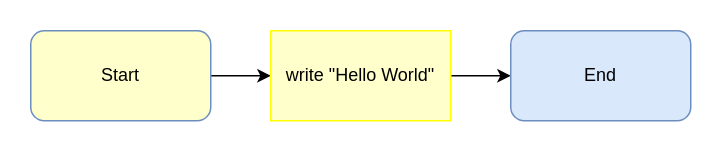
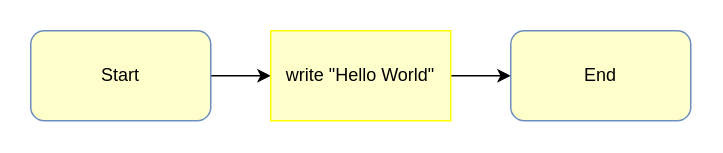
node "End": fillcolor #dae8fc -> #ffffcc
